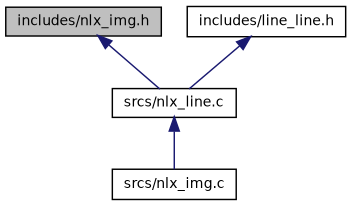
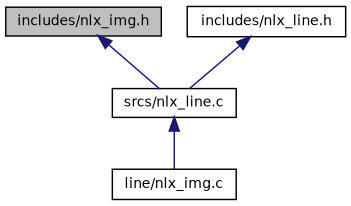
node "includes/line_line.h": label "includes/line_line.h" -> "includes/nlx_line.h"
node "srcs/nlx_img.c": label "srcs/nlx_img.c" -> "line/nlx_img.c"
